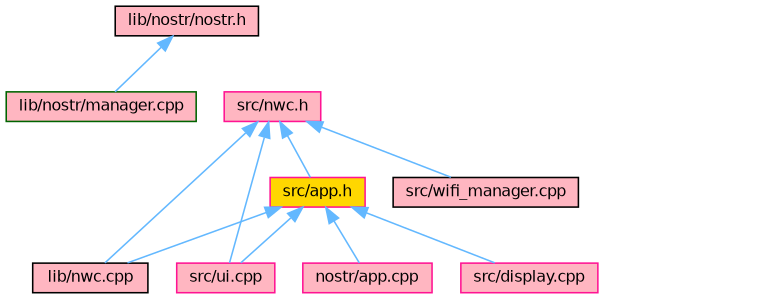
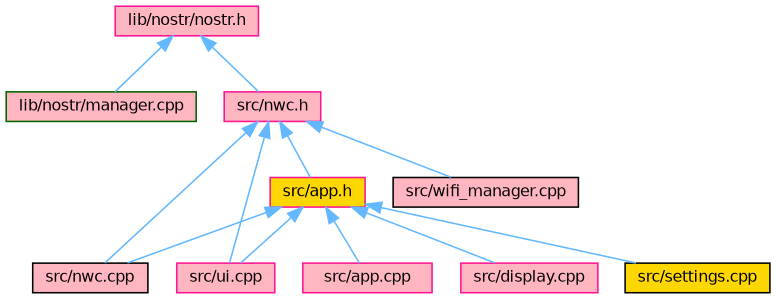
node "lib/nostr/nostr.h": color black -> deeppink
edge "src/nwc.h" -> "lib/nostr/nostr.h": added
node "lib/nwc.cpp": label "lib/nwc.cpp" -> "src/nwc.cpp"
node "nostr/app.cpp": label "nostr/app.cpp" -> "src/app.cpp"
node "src/settings.cpp": added
